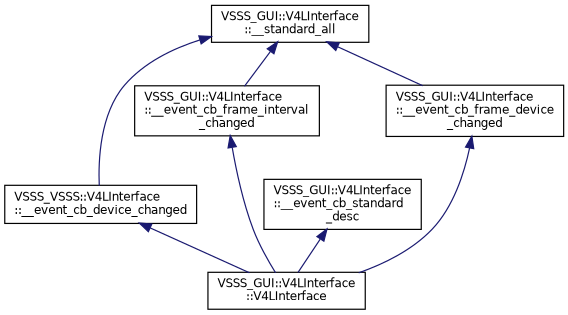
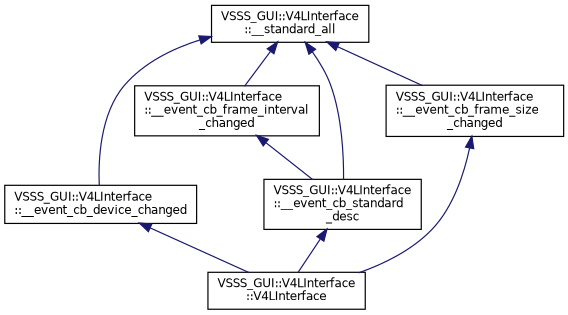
node "VSSS_GUI::V4LInterface ::__event_cb_frame_device _changed": label "VSSS_GUI::V4LInterface ::__event_cb_frame_device _changed" -> "VSSS_GUI::V4LInterface ::__event_cb_frame_size _changed"
edge "VSSS_GUI::V4LInterface ::__event_cb_standard _desc" -> "VSSS_GUI::V4LInterface ::__standard_all": added
node "VSSS_VSSS::V4LInterface ::__event_cb_device_changed": label "VSSS_VSSS::V4LInterface ::__event_cb_device_changed" -> "VSSS_GUI::V4LInterface ::__event_cb_device_changed"
edge "VSSS_GUI::V4LInterface ::V4LInterface" -> "VSSS_GUI::V4LInterface ::__event_cb_frame_interval _changed": now "VSSS_GUI::V4LInterface ::__event_cb_standard _desc" -> "VSSS_GUI::V4LInterface ::__event_cb_frame_interval _changed"
